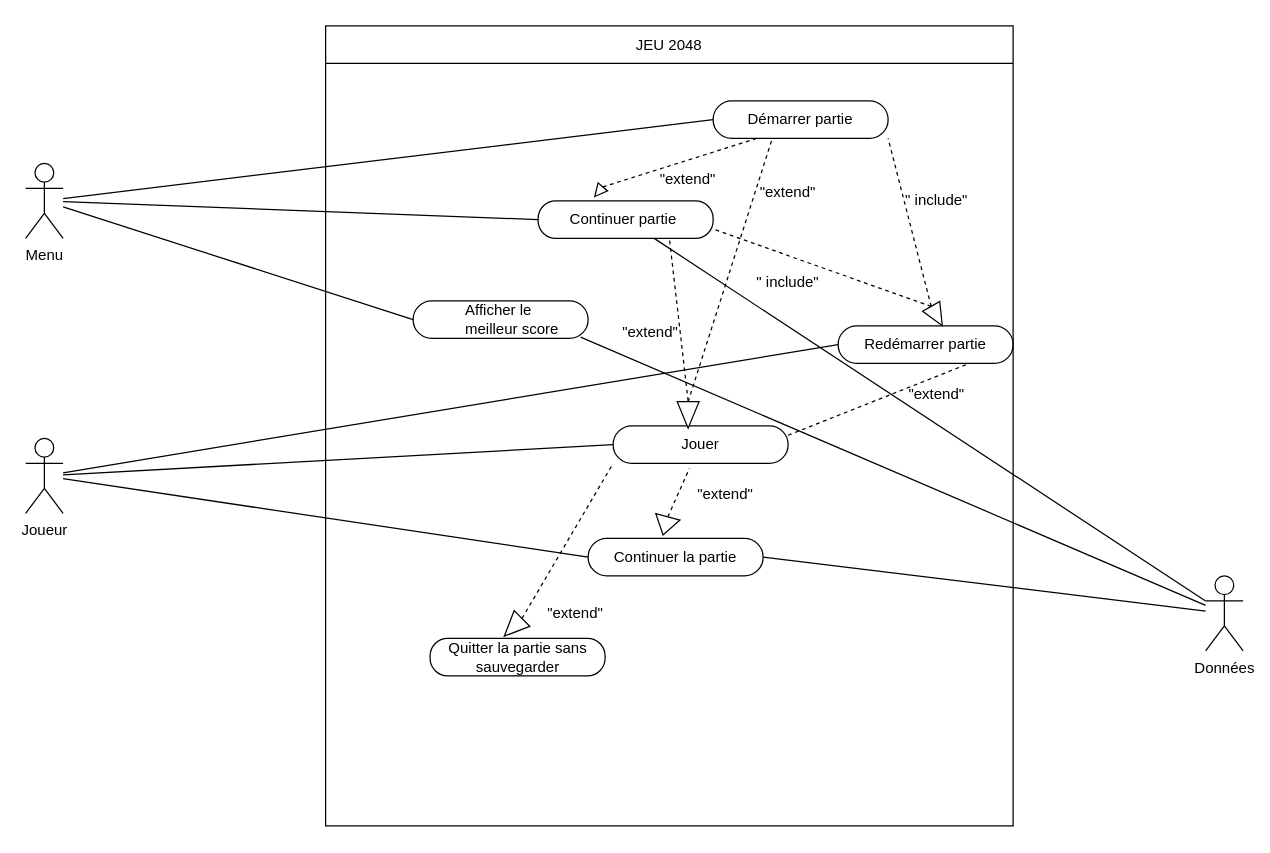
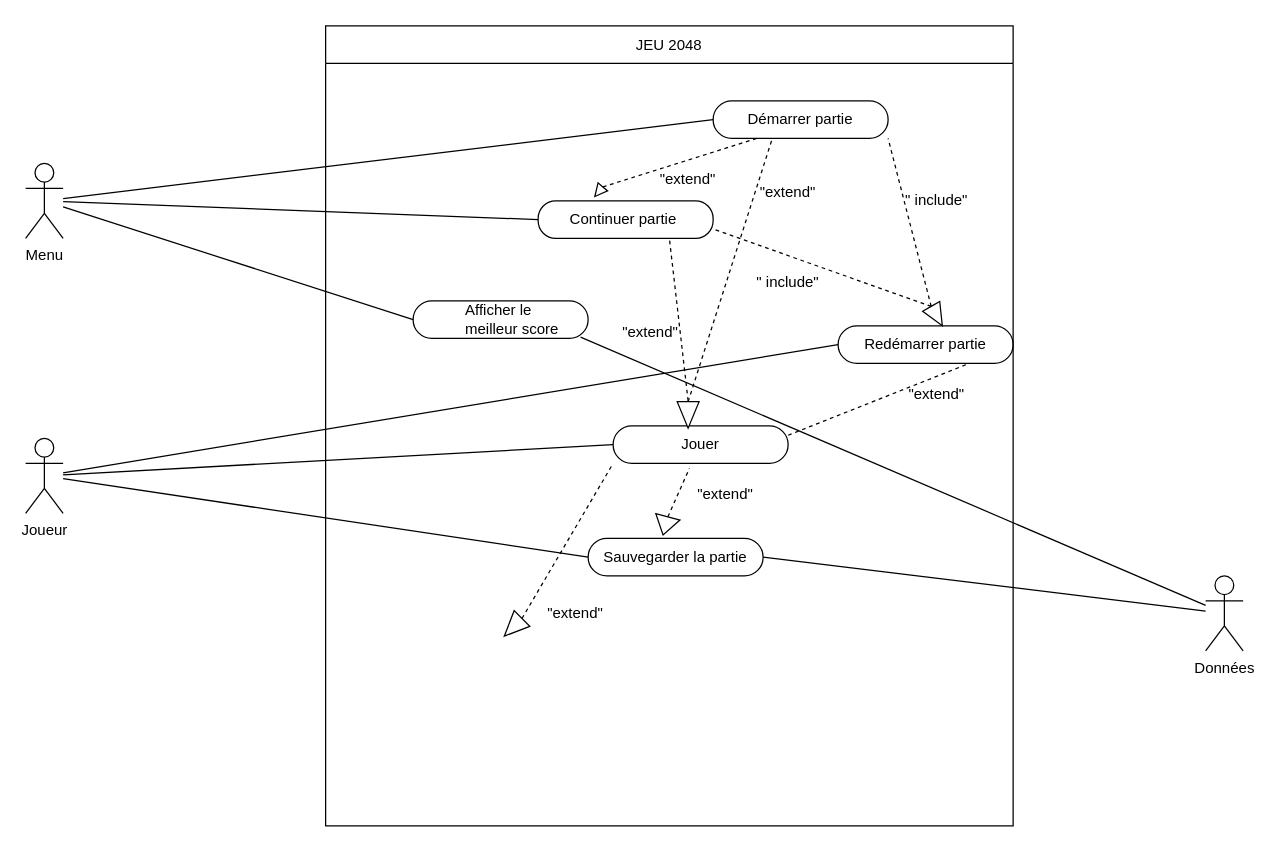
edge "Continuer partie" -- "Données": removed
node "Continuer la partie": label "Continuer la partie" -> "Sauvegarder la partie"
node "Quitter la partie sans sauvegarder": removed
